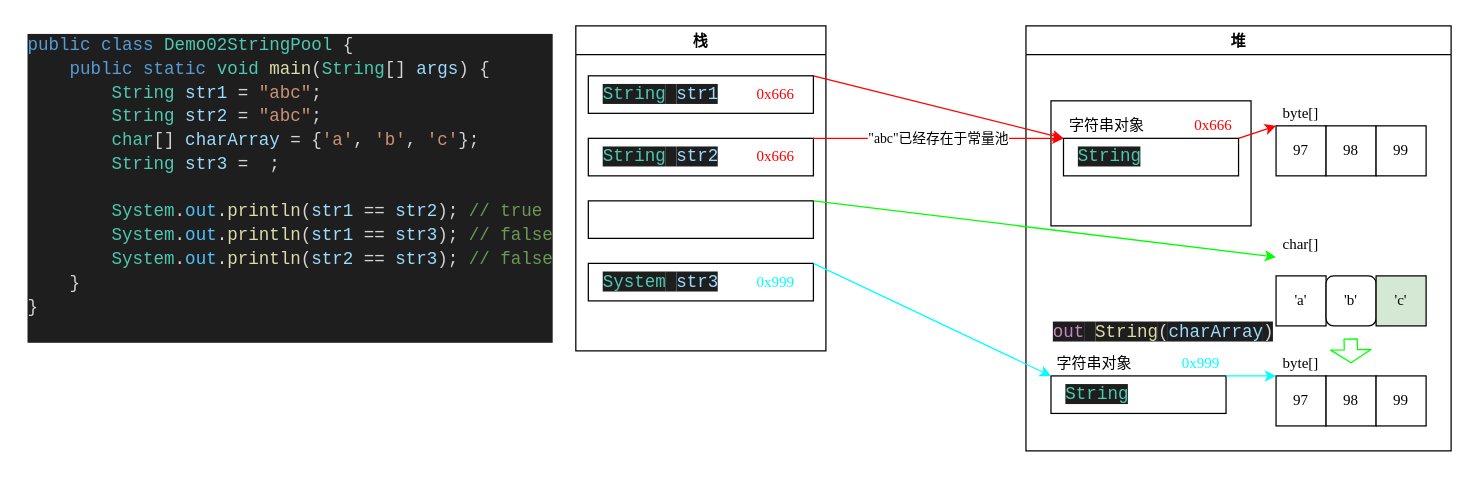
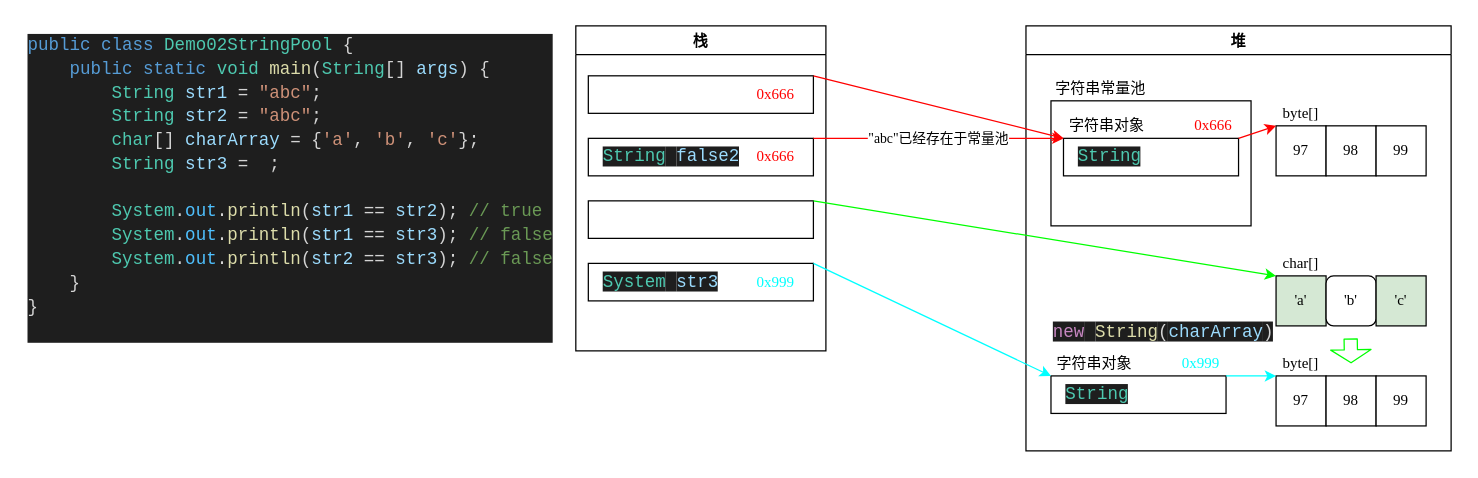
node "字符串常量池": added
node "String str1": removed
node "String str2": label "String str2" -> "String false2"
node "char[]": moved (1301, 244) -> (1301, 263)
node "'a'": fillcolor #ffffff -> #d5e8d4
node "out String(charArray)": label "out String(charArray)" -> "new String(charArray)"
